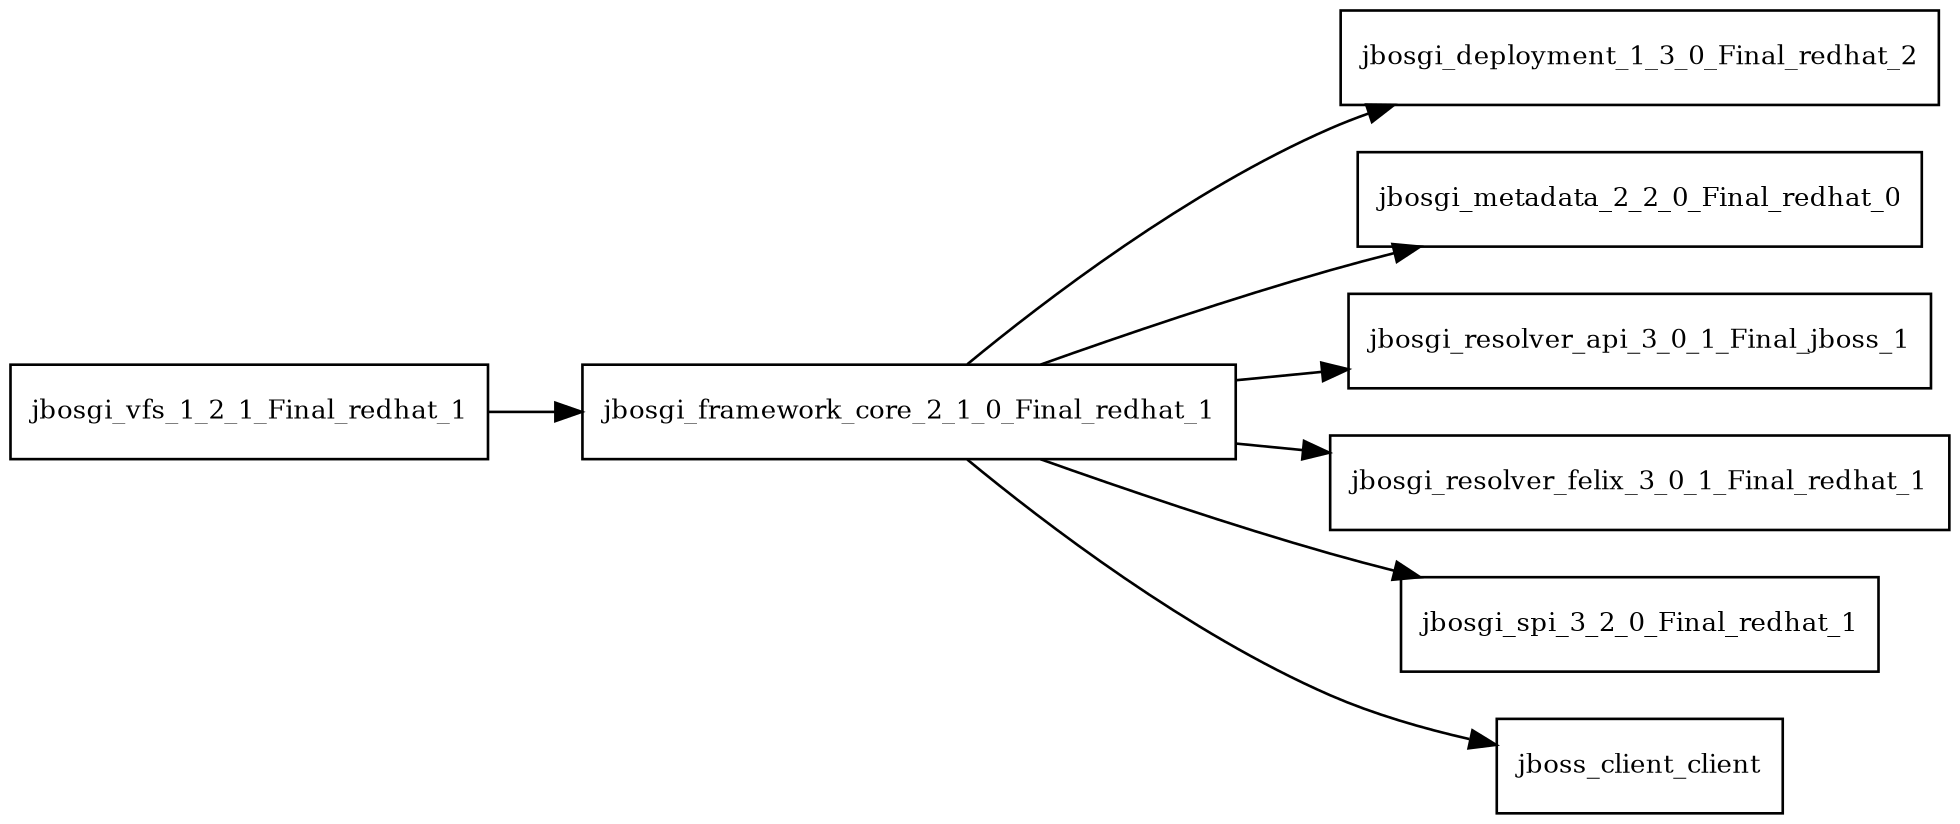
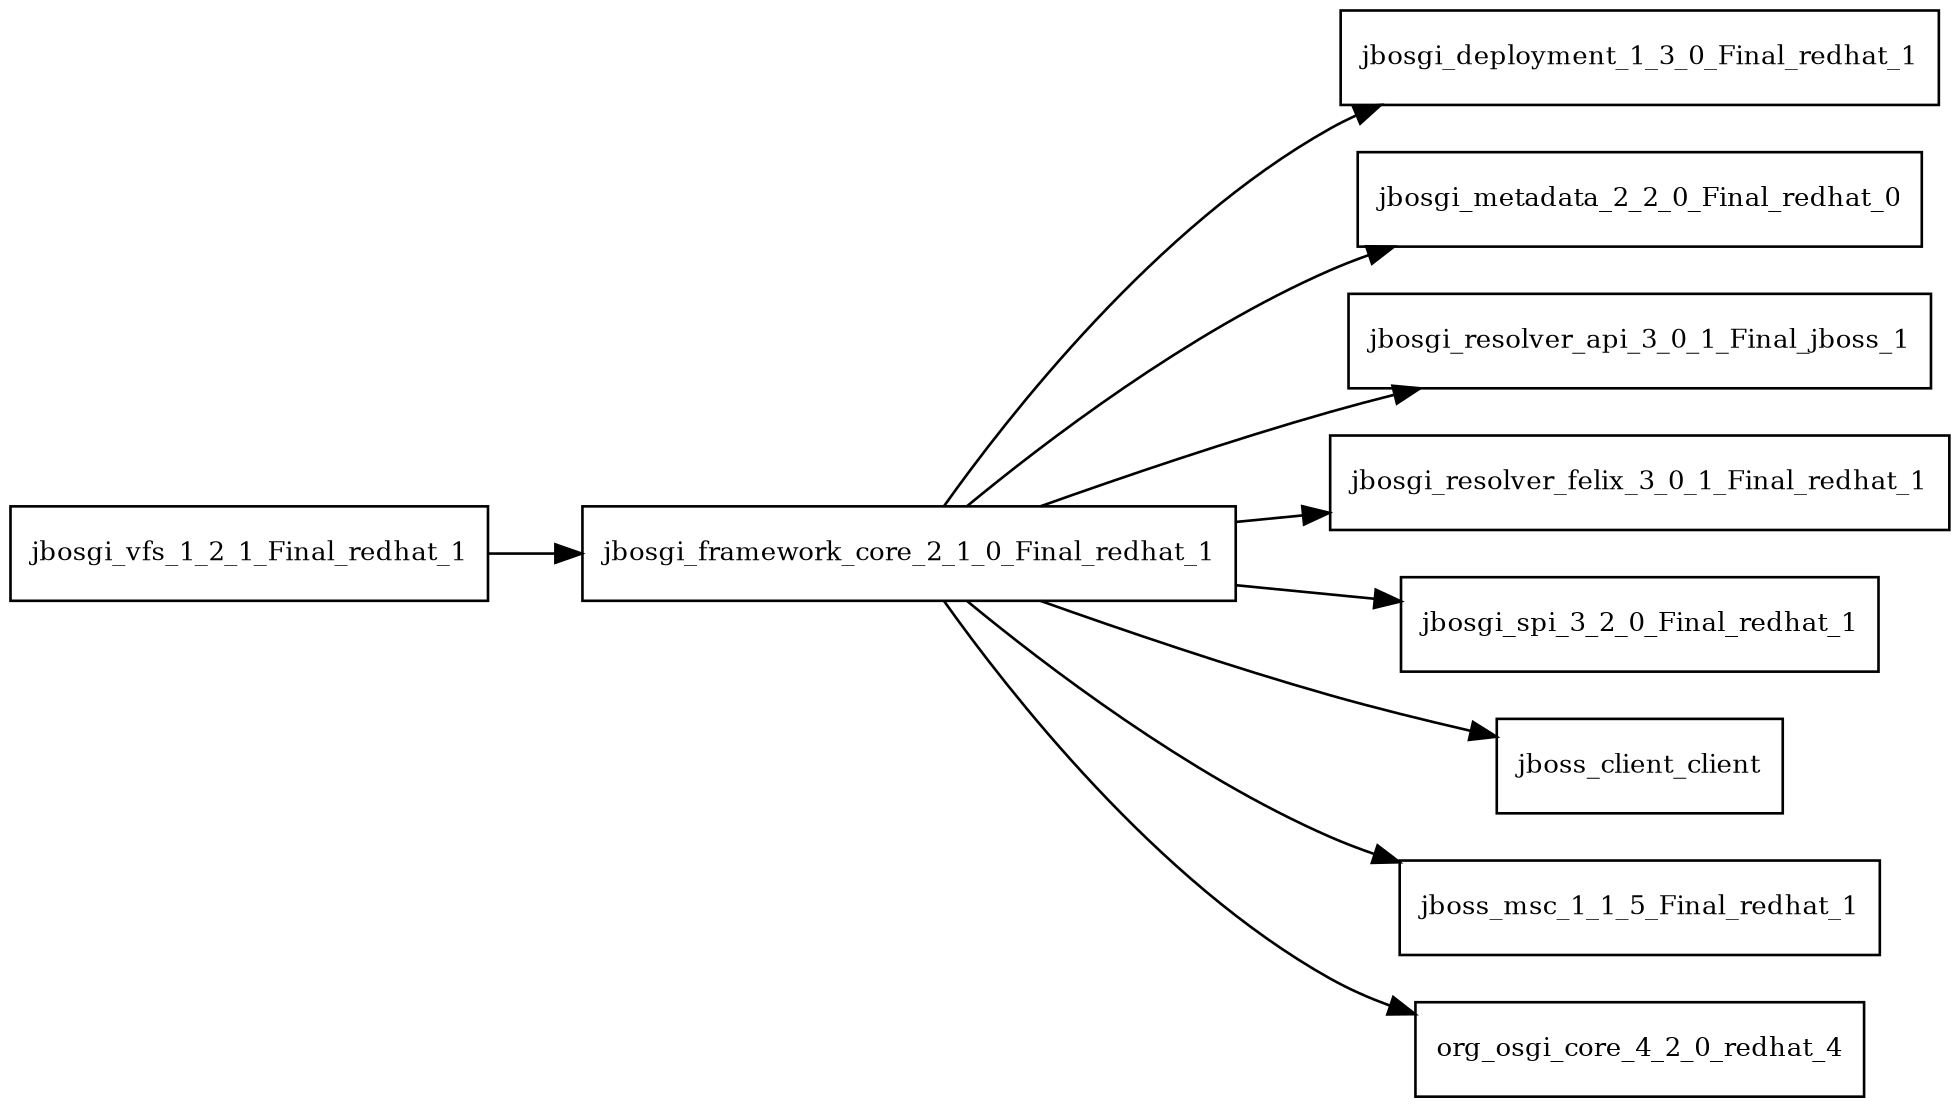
node "jbosgi_deployment_1_3_0_Final_redhat_2": label "jbosgi_deployment_1_3_0_Final_redhat_2" -> "jbosgi_deployment_1_3_0_Final_redhat_1"
node "jboss_msc_1_1_5_Final_redhat_1": added
node "org_osgi_core_4_2_0_redhat_4": added
